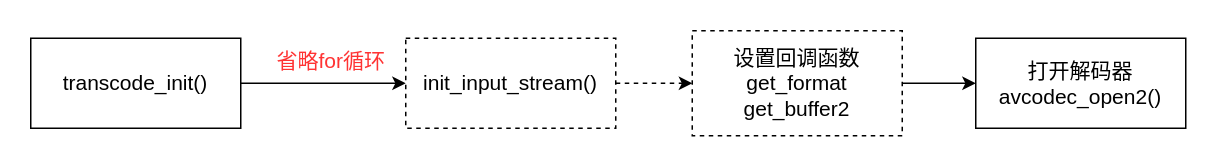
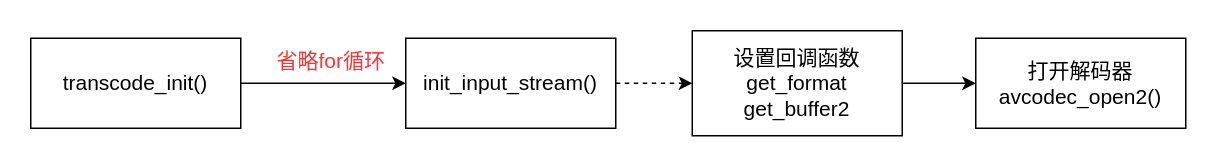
node "init_input_stream()": style dashed -> solid
node "设置回调函数 get_format get_buffer2": style dashed -> solid
